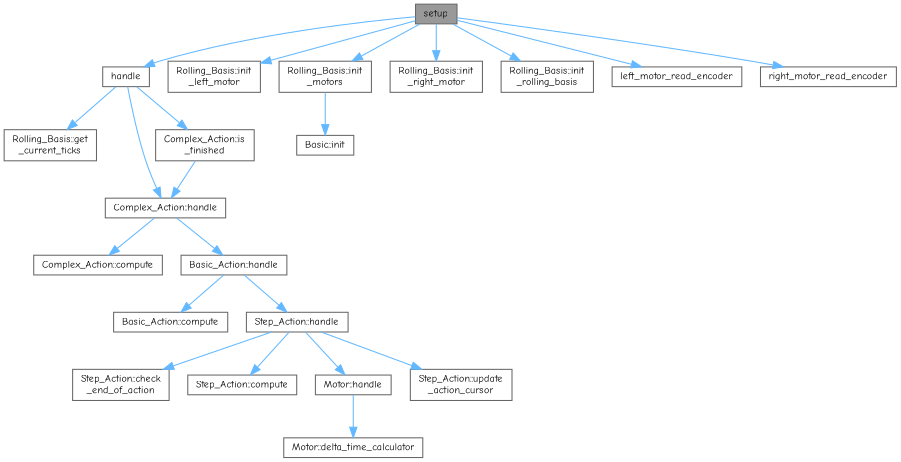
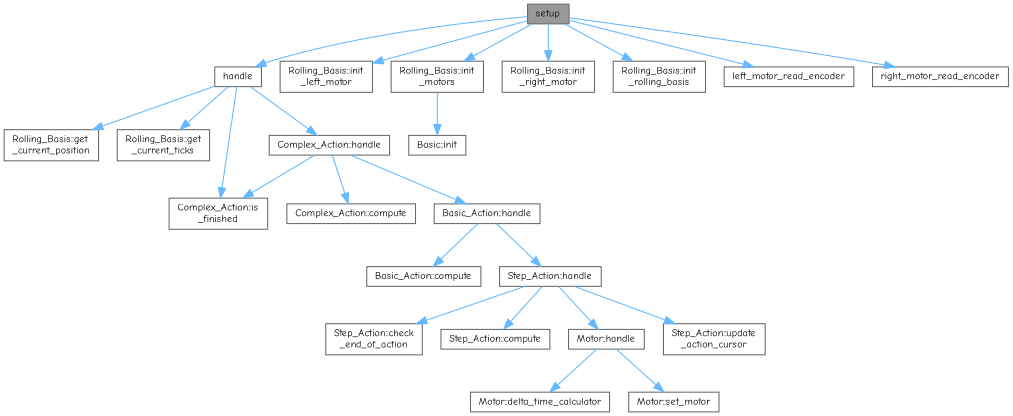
node "Rolling_Basis::get _current_position": added
edge "Complex_Action::is _finished" -> "Complex_Action::handle": reversed
node "Motor::set_motor": added
